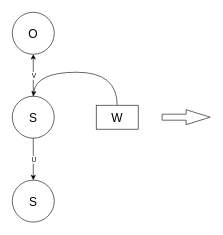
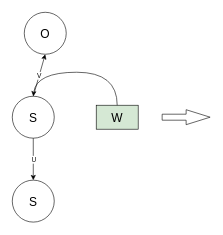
node "O": moved (33, 33) -> (45, 33)
node "W": fillcolor #ffffff -> #d5e8d4
